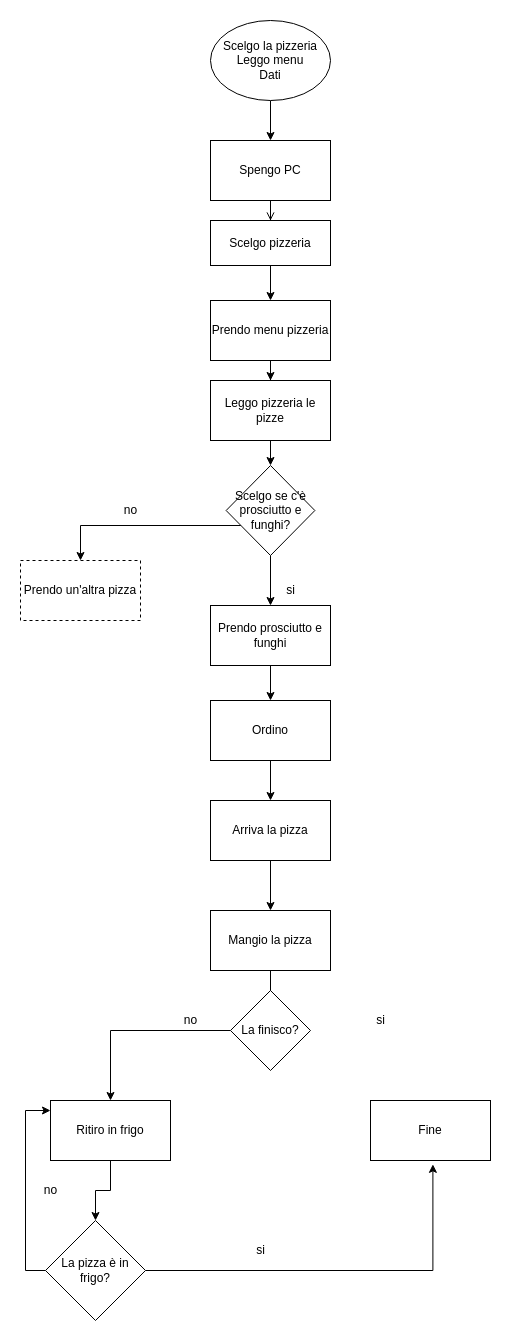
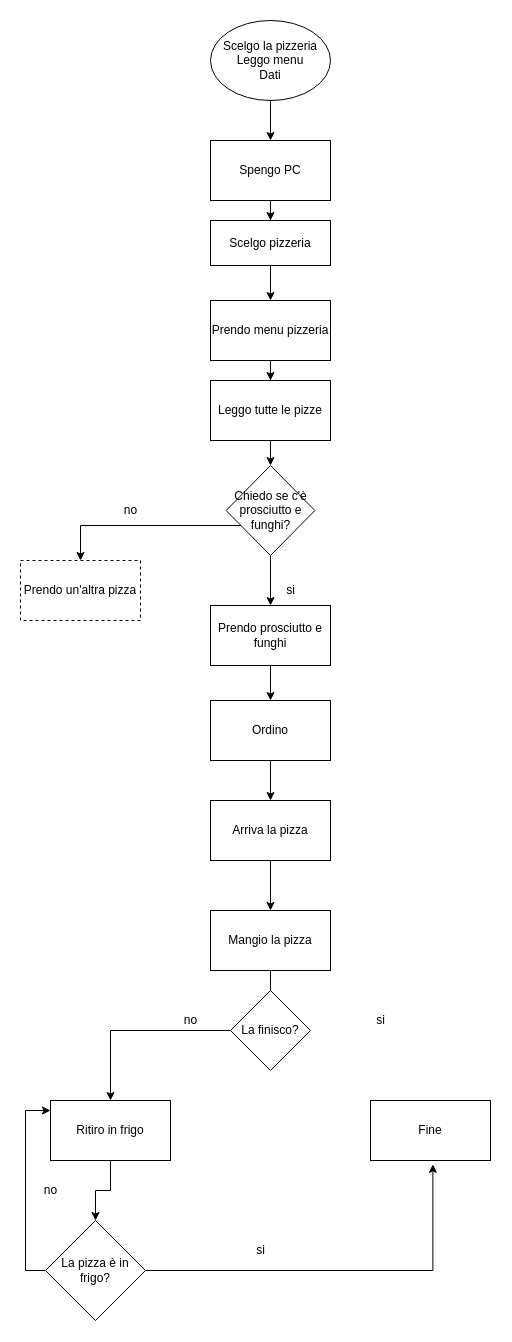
edge "Spengo PC" -> "Scelgo pizzeria": arrowhead open -> classic
node "Leggo pizzeria le pizze": label "Leggo pizzeria le pizze" -> "Leggo tutte le pizze"
node "Scelgo se c'è prosciutto e funghi?": label "Scelgo se c'è prosciutto e funghi?" -> "Chiedo se c'è prosciutto e funghi?"
